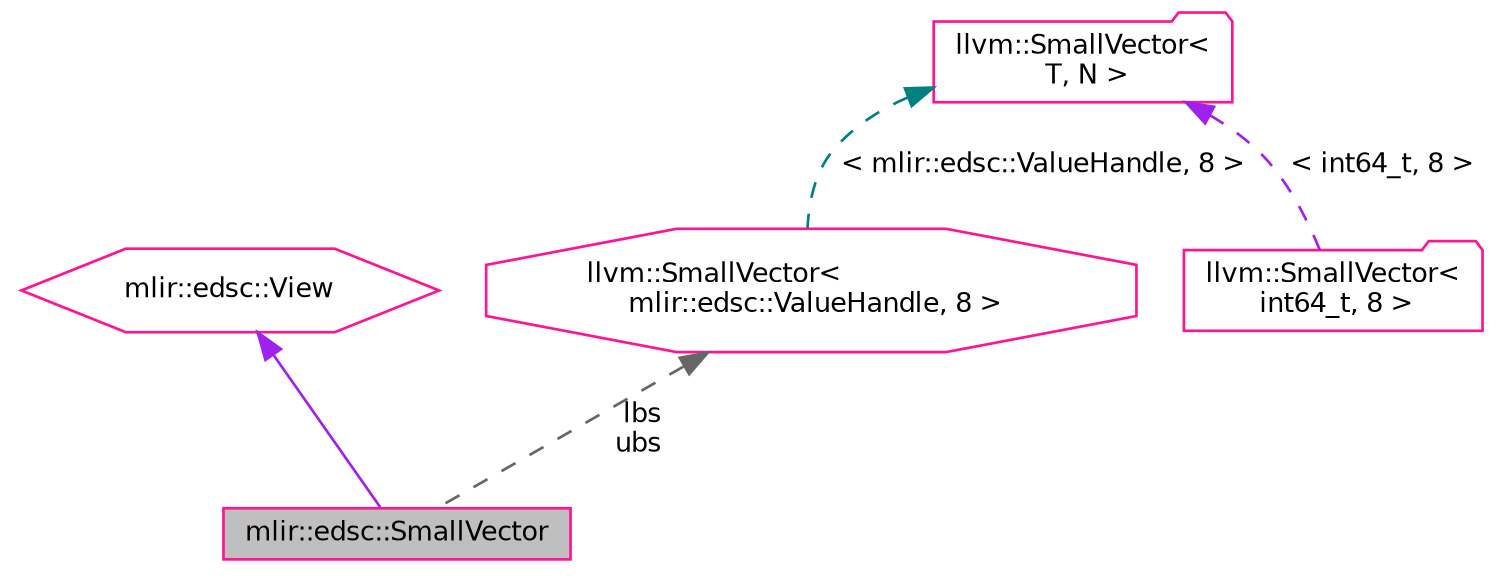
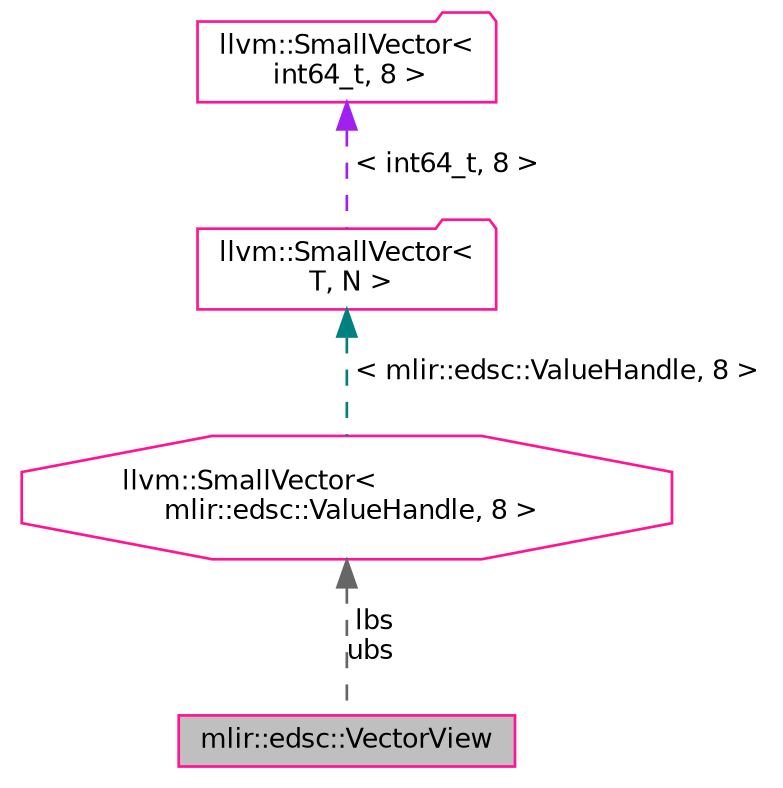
edge "llvm::SmallVector< int64_t, 8 >" -> "llvm::SmallVector< T, N >": reversed
node "mlir::edsc::View": removed
node "mlir::edsc::SmallVector": label "mlir::edsc::SmallVector" -> "mlir::edsc::VectorView"
